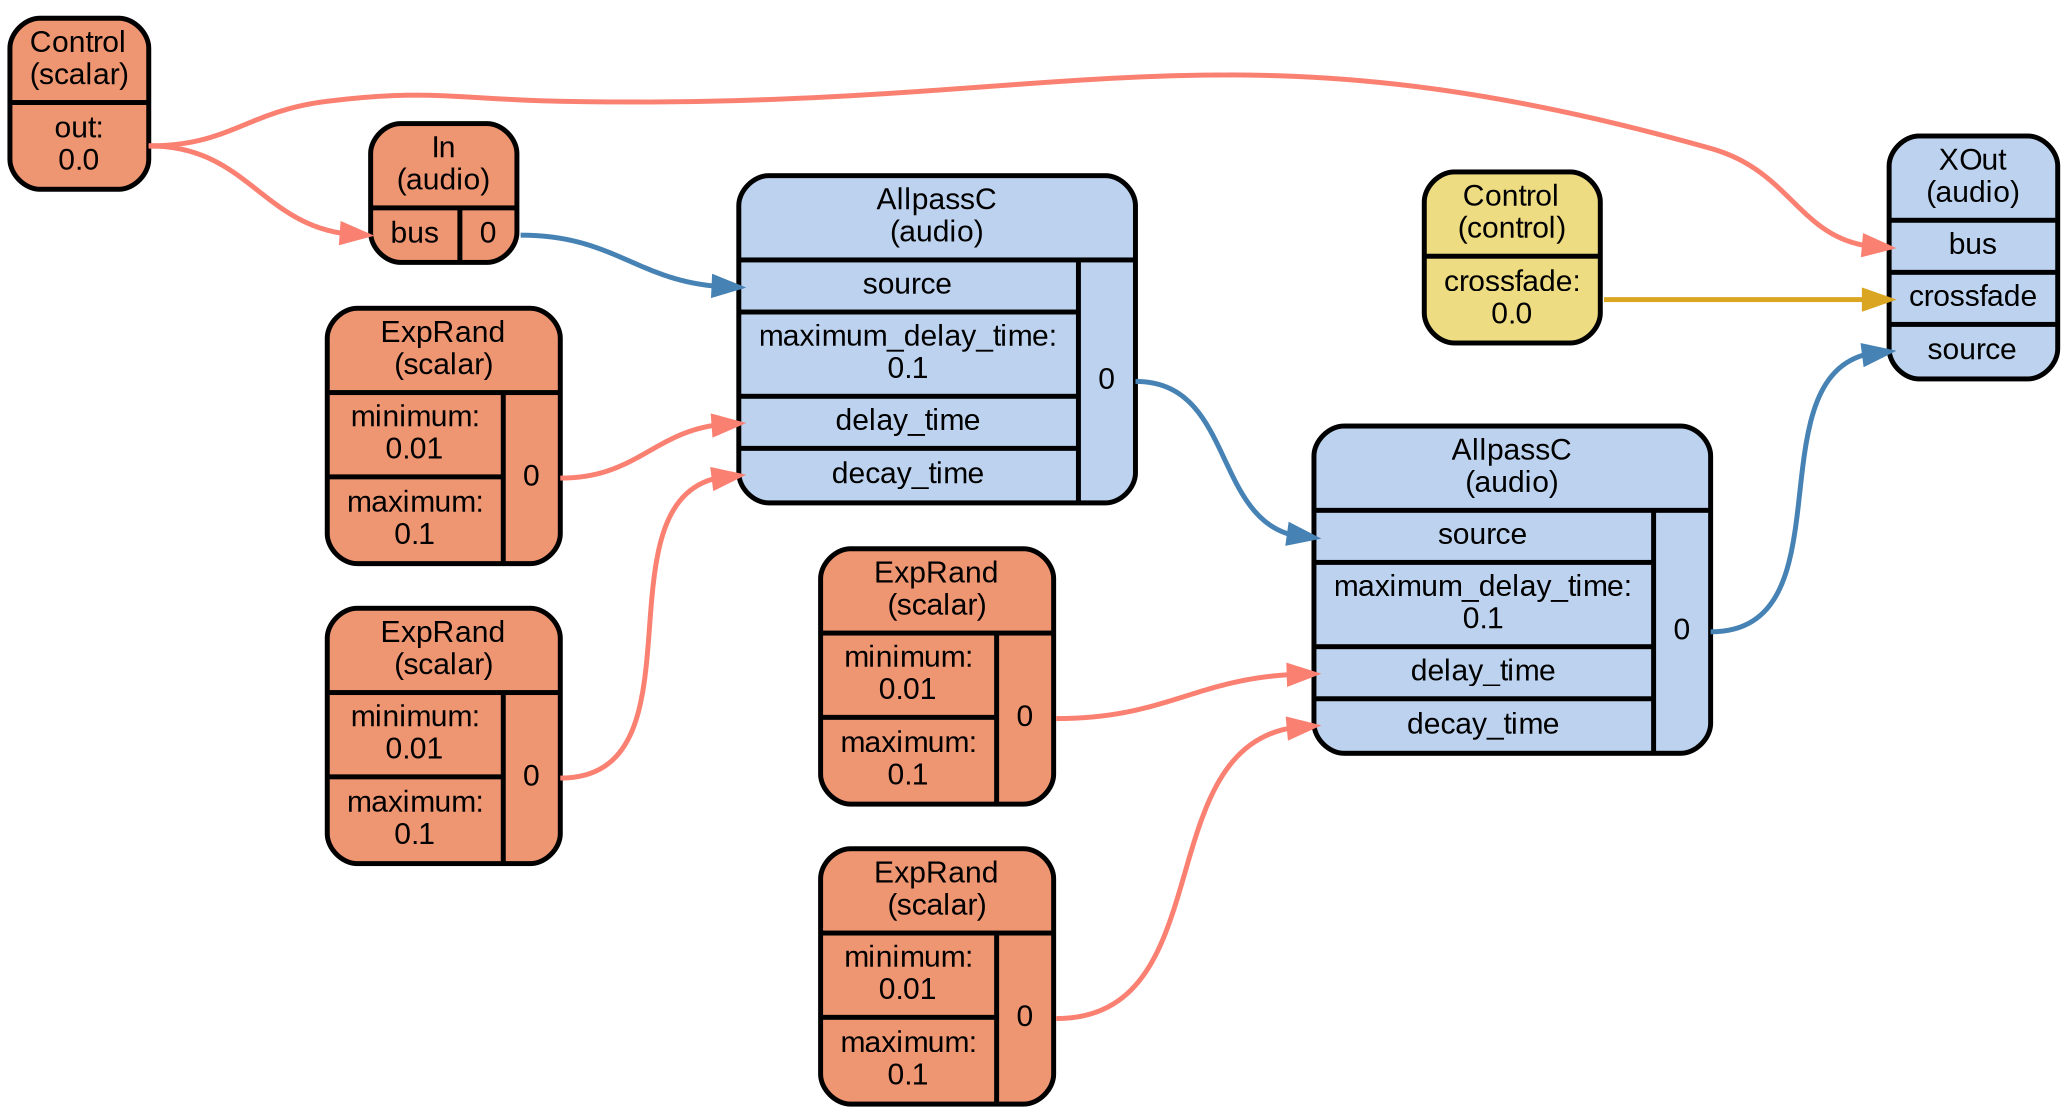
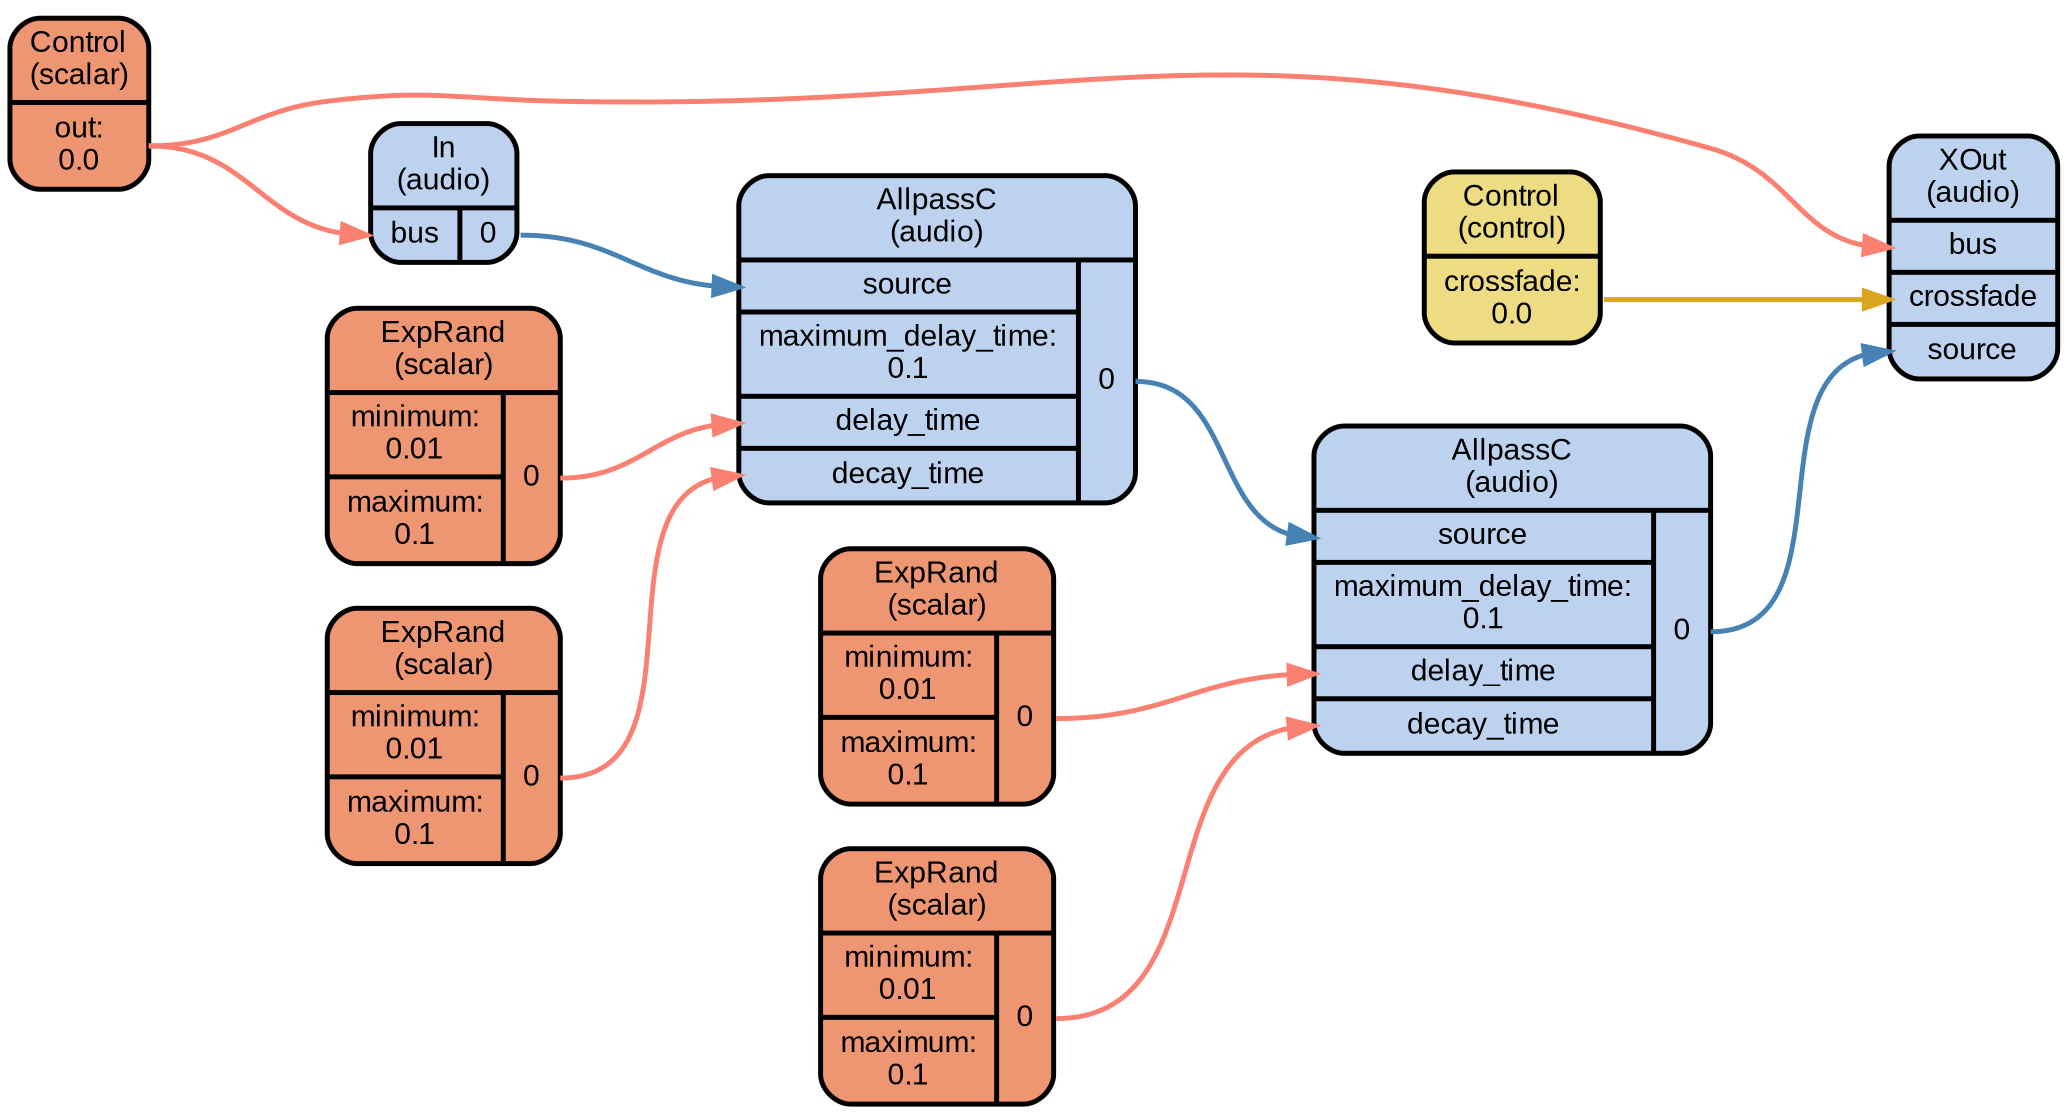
node "In": fillcolor lightsalmon2 -> lightsteelblue2
